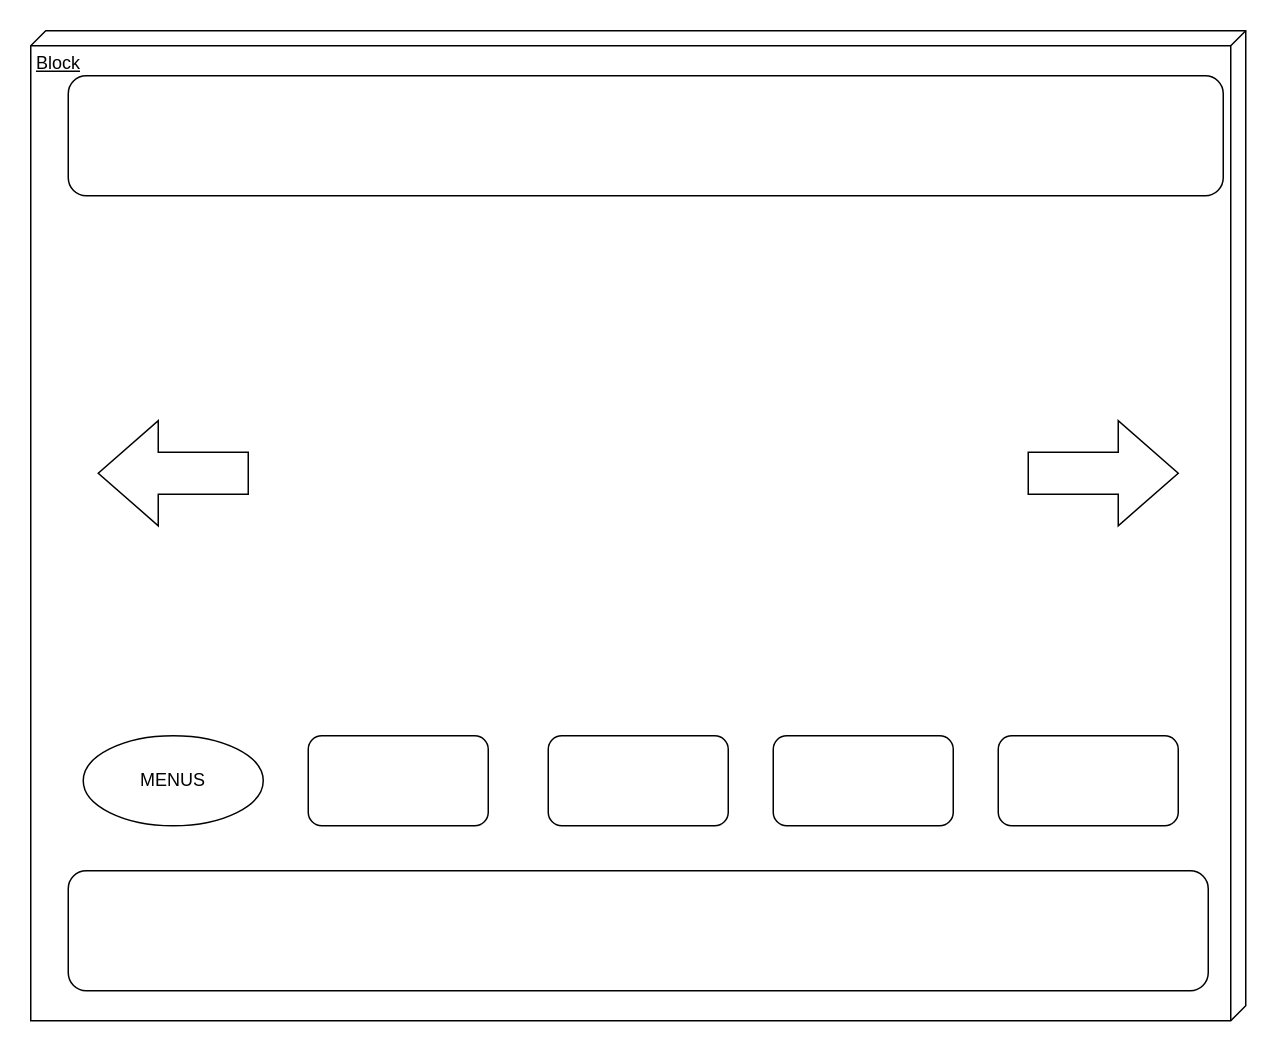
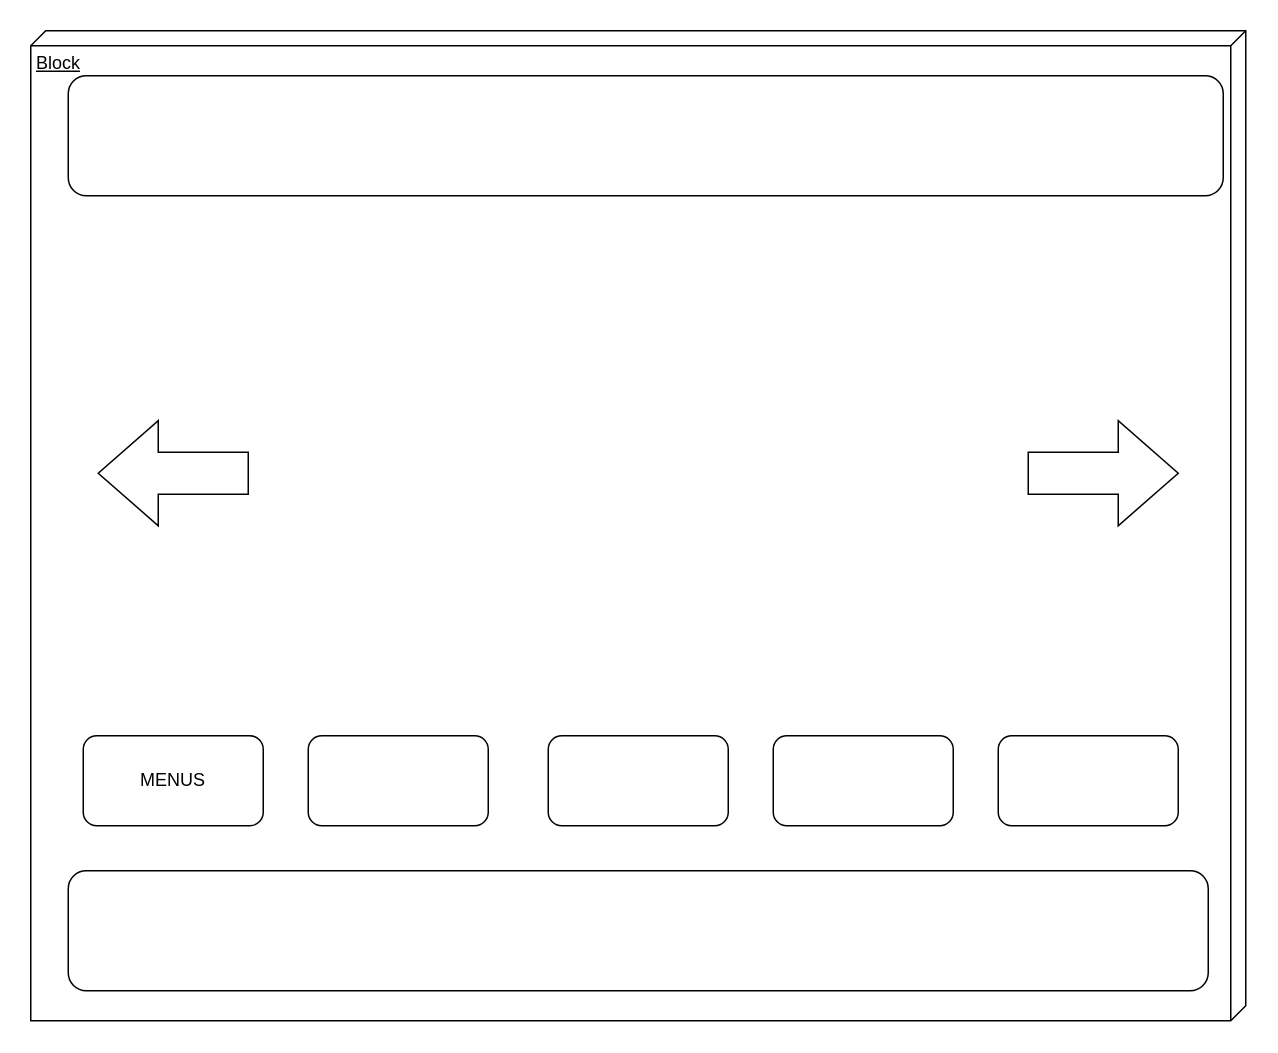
node "MENUS": shape ellipse -> rounded rectangle
